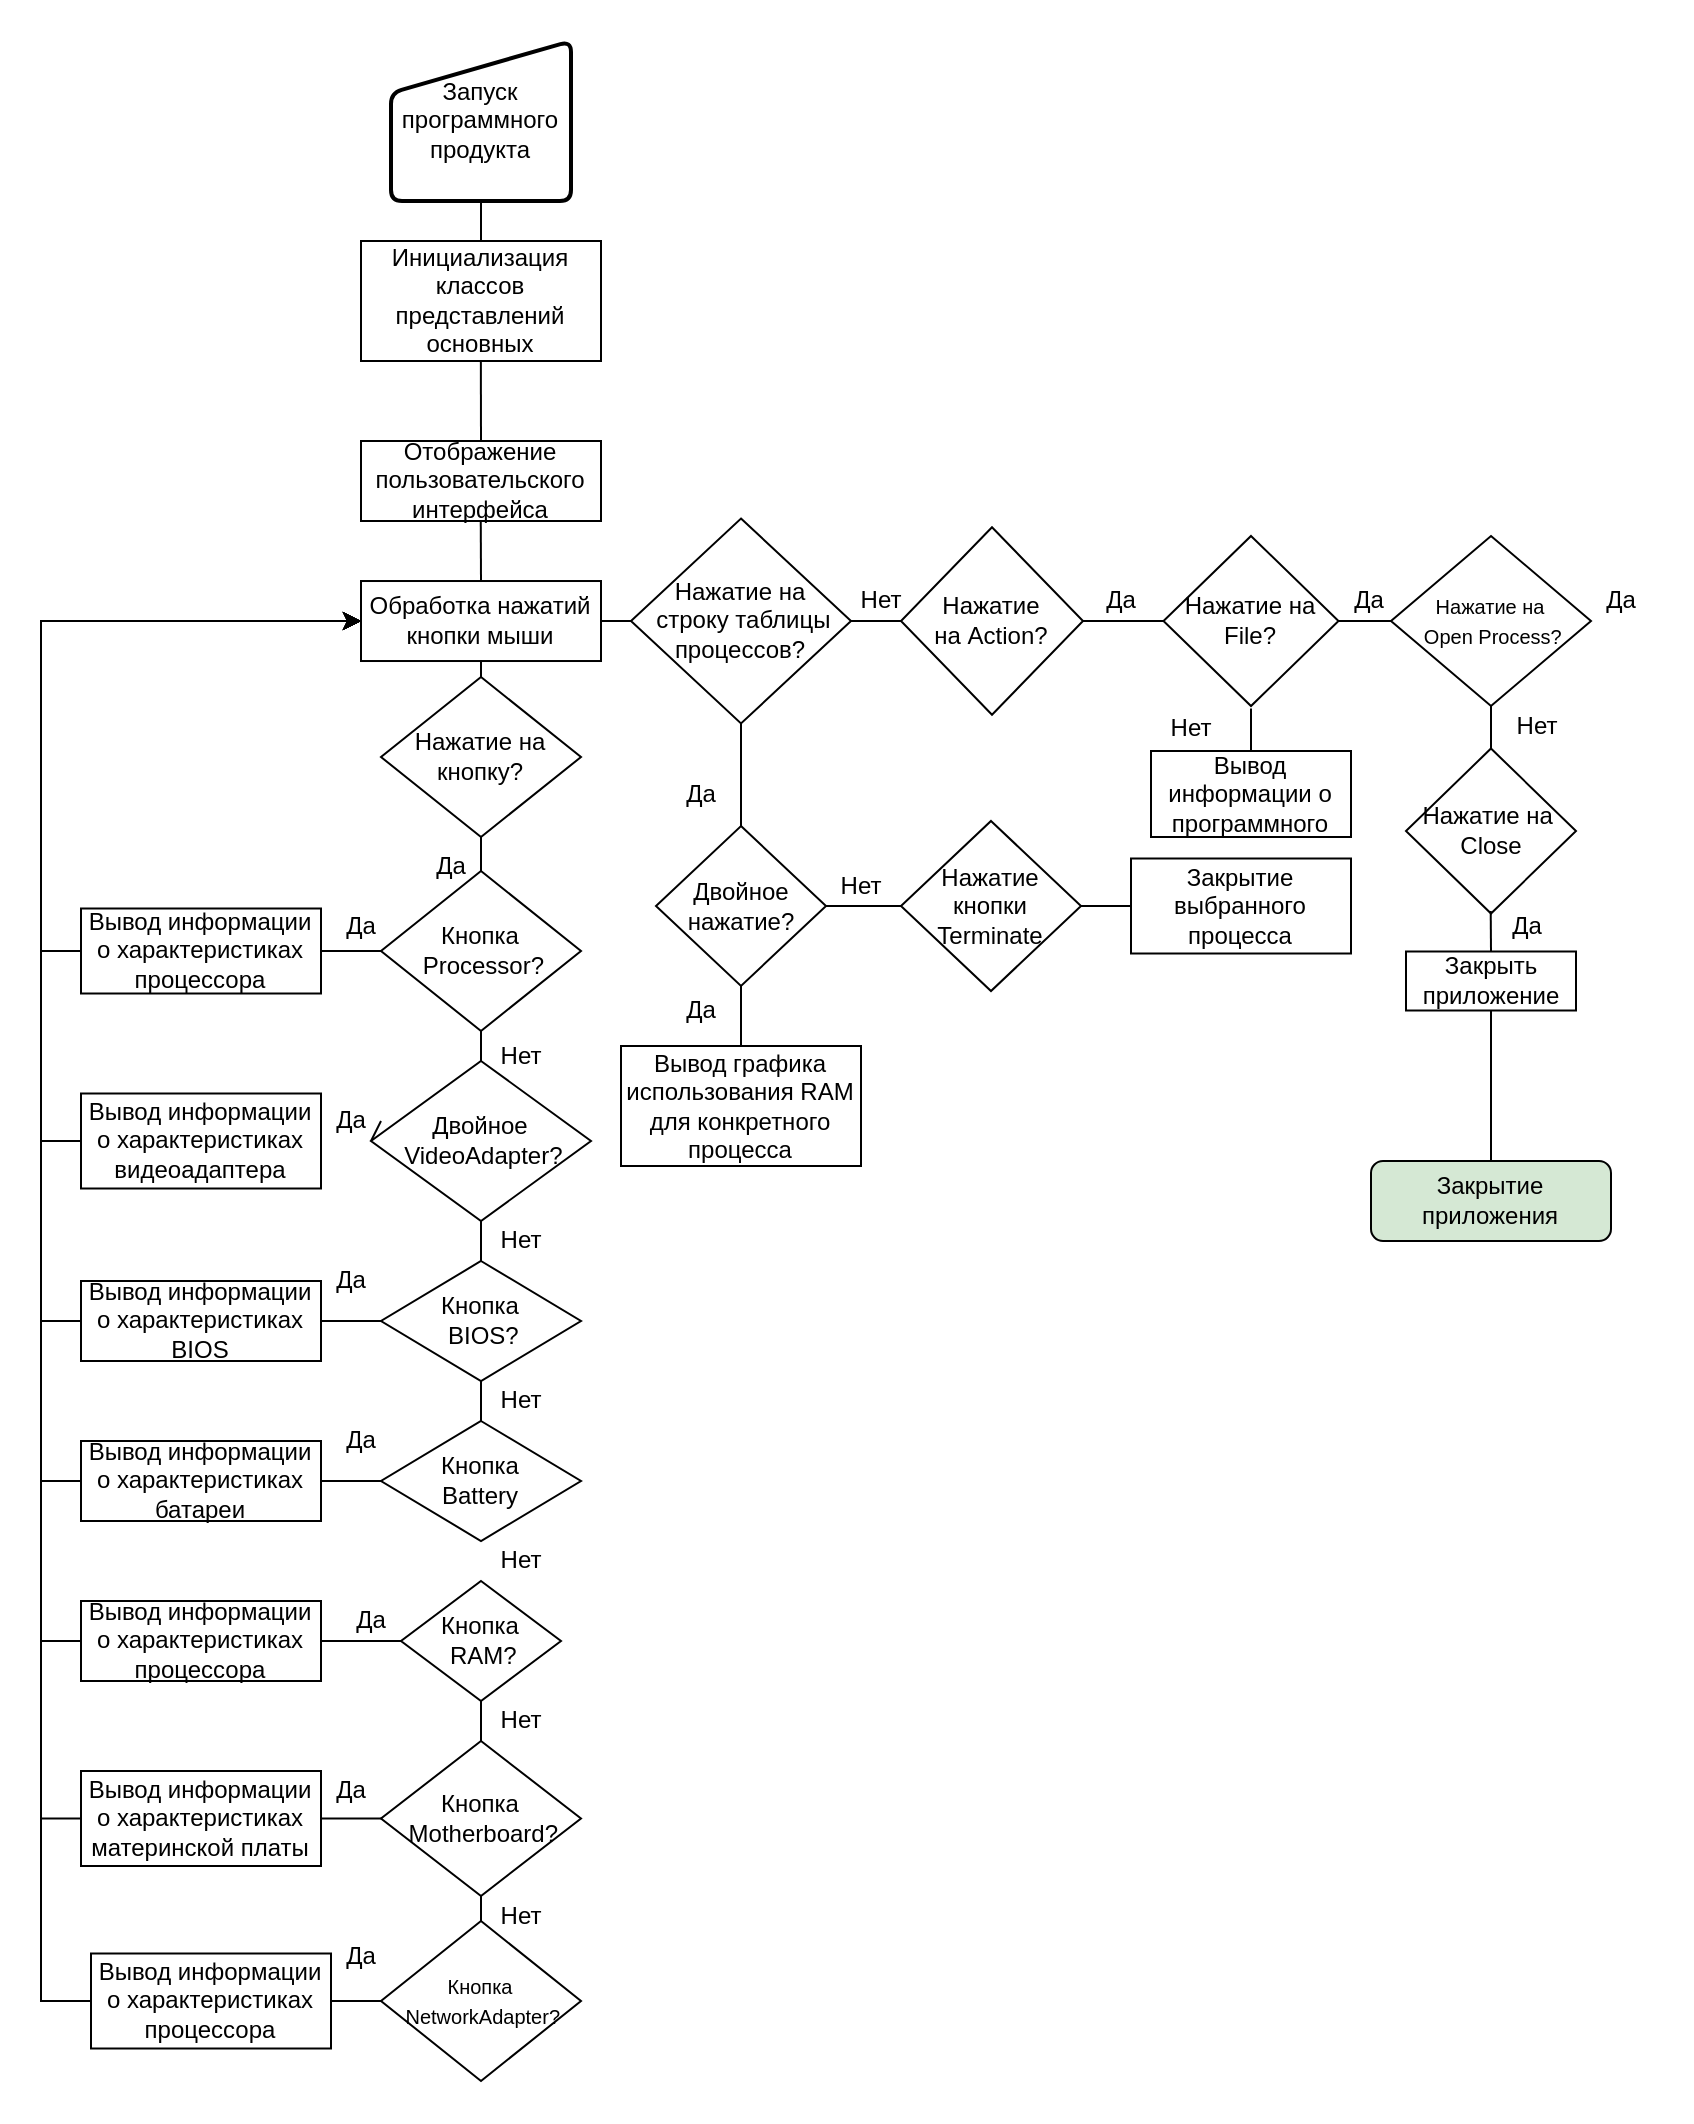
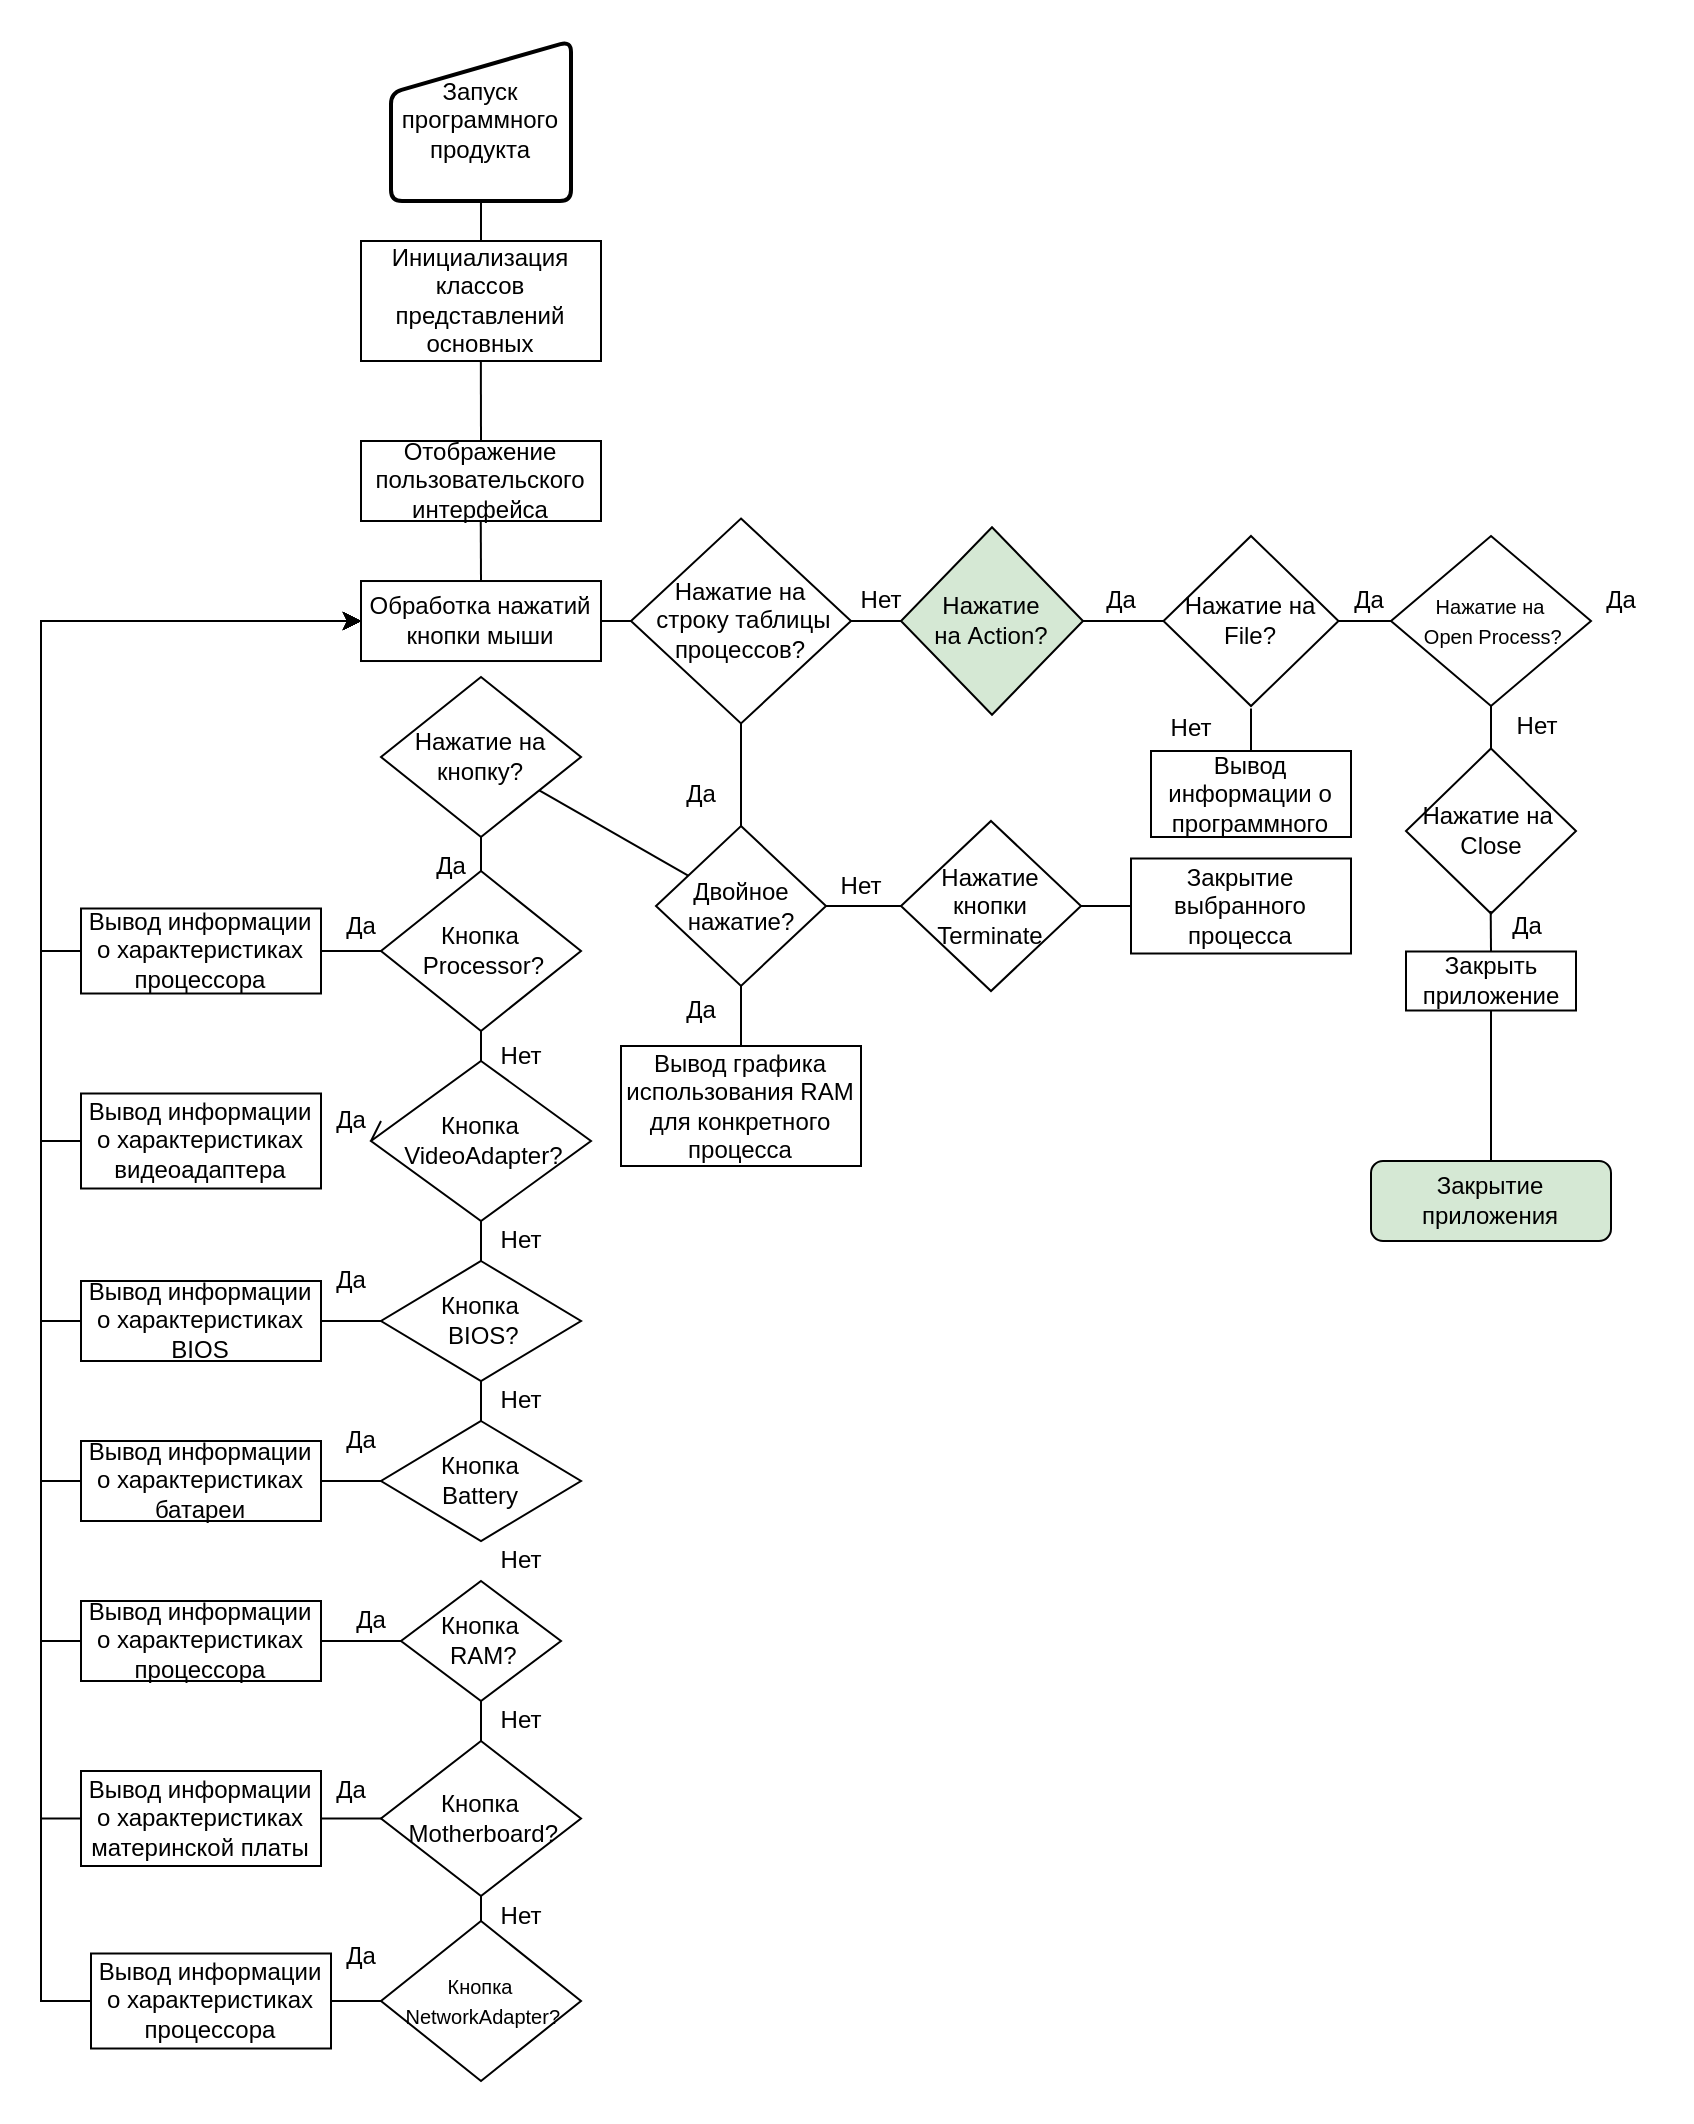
node "Нажатие на Action?": fillcolor #ffffff -> #d5e8d4
edge "Обработка нажатий кнопки мыши" -- "Нажатие на кнопку?": now "Двойное нажатие?" -- "Нажатие на кнопку?"
node "Двойное VideoAdapter?": label "Двойное VideoAdapter?" -> "Кнопка VideoAdapter?"
